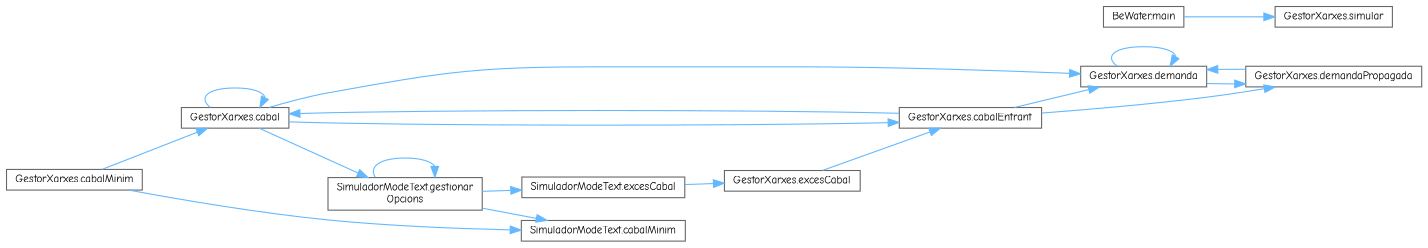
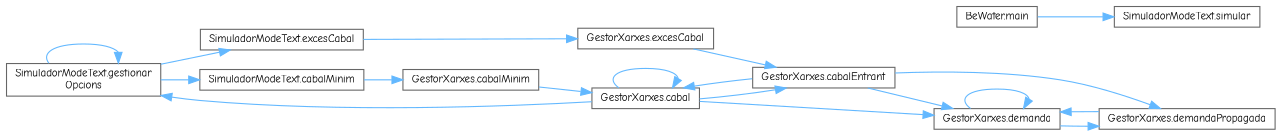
node "GestorXarxes.simular": label "GestorXarxes.simular" -> "SimuladorModeText.simular"
edge "GestorXarxes.cabalMinim" -> "SimuladorModeText.cabalMinim": reversed
